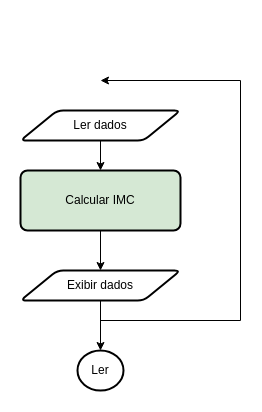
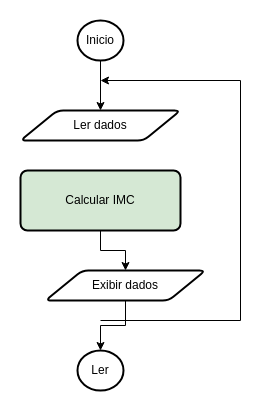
node "Inicio": added
edge "Inicio" -> "Ler dados": added
edge "Ler dados" -> "Calcular IMC": removed
node "Exibir dados": moved (101, 286) -> (126, 286)
